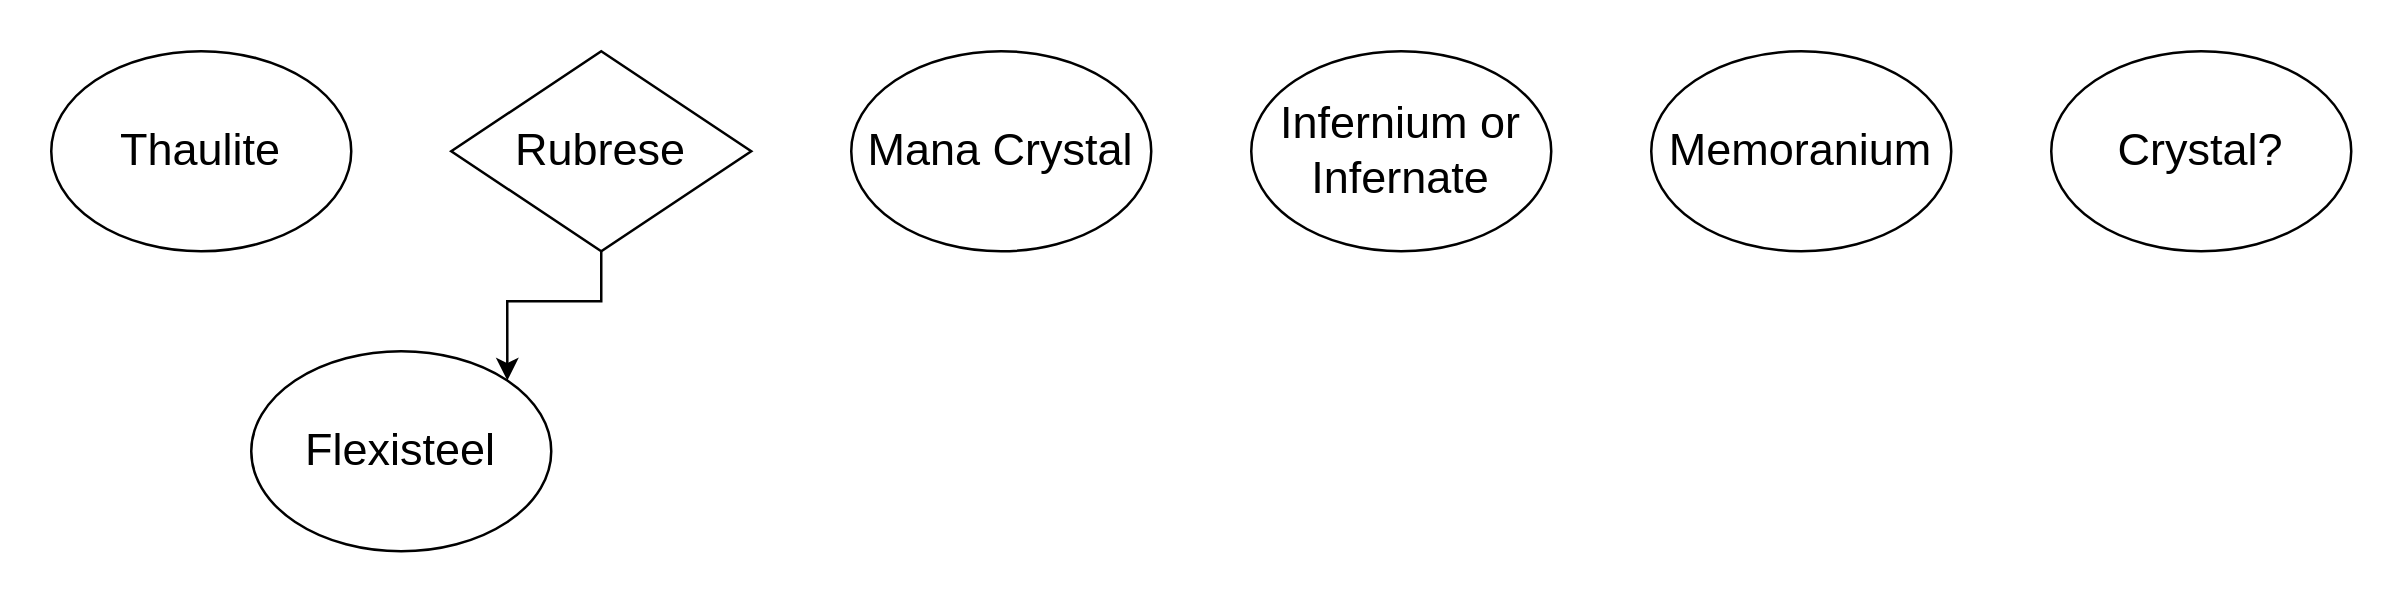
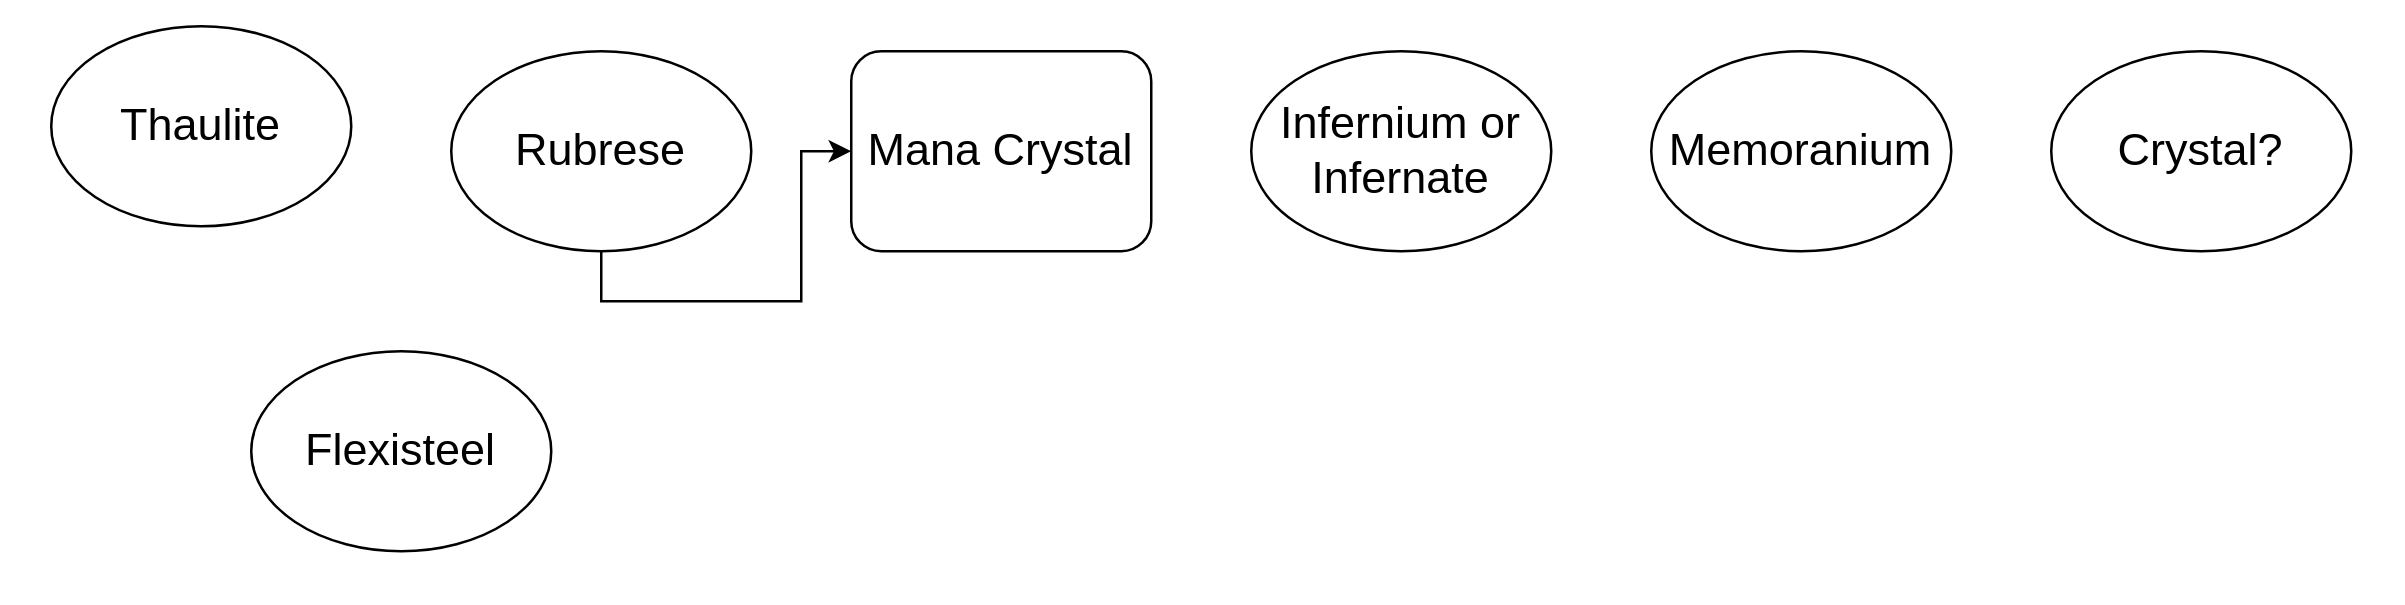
node "Thaulite": moved (201, 151) -> (201, 126)
node "Rubrese": shape diamond -> ellipse
node "Mana Crystal": shape ellipse -> rounded rectangle
edge "Rubrese" -> "Flexisteel": now "Rubrese" -> "Mana Crystal"
